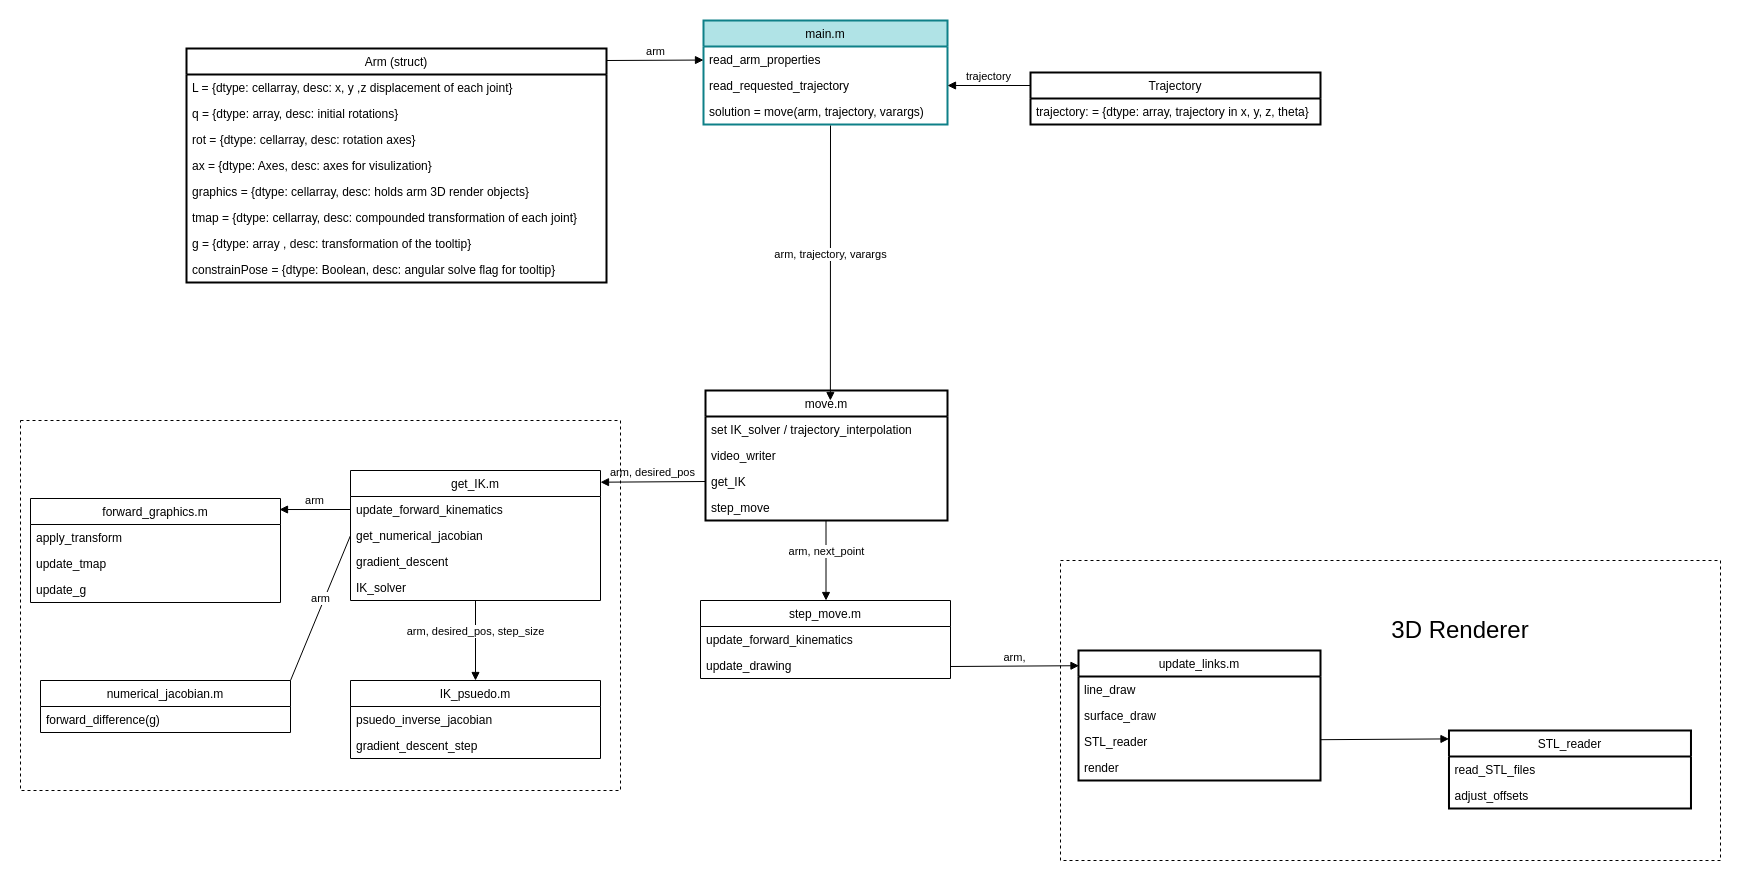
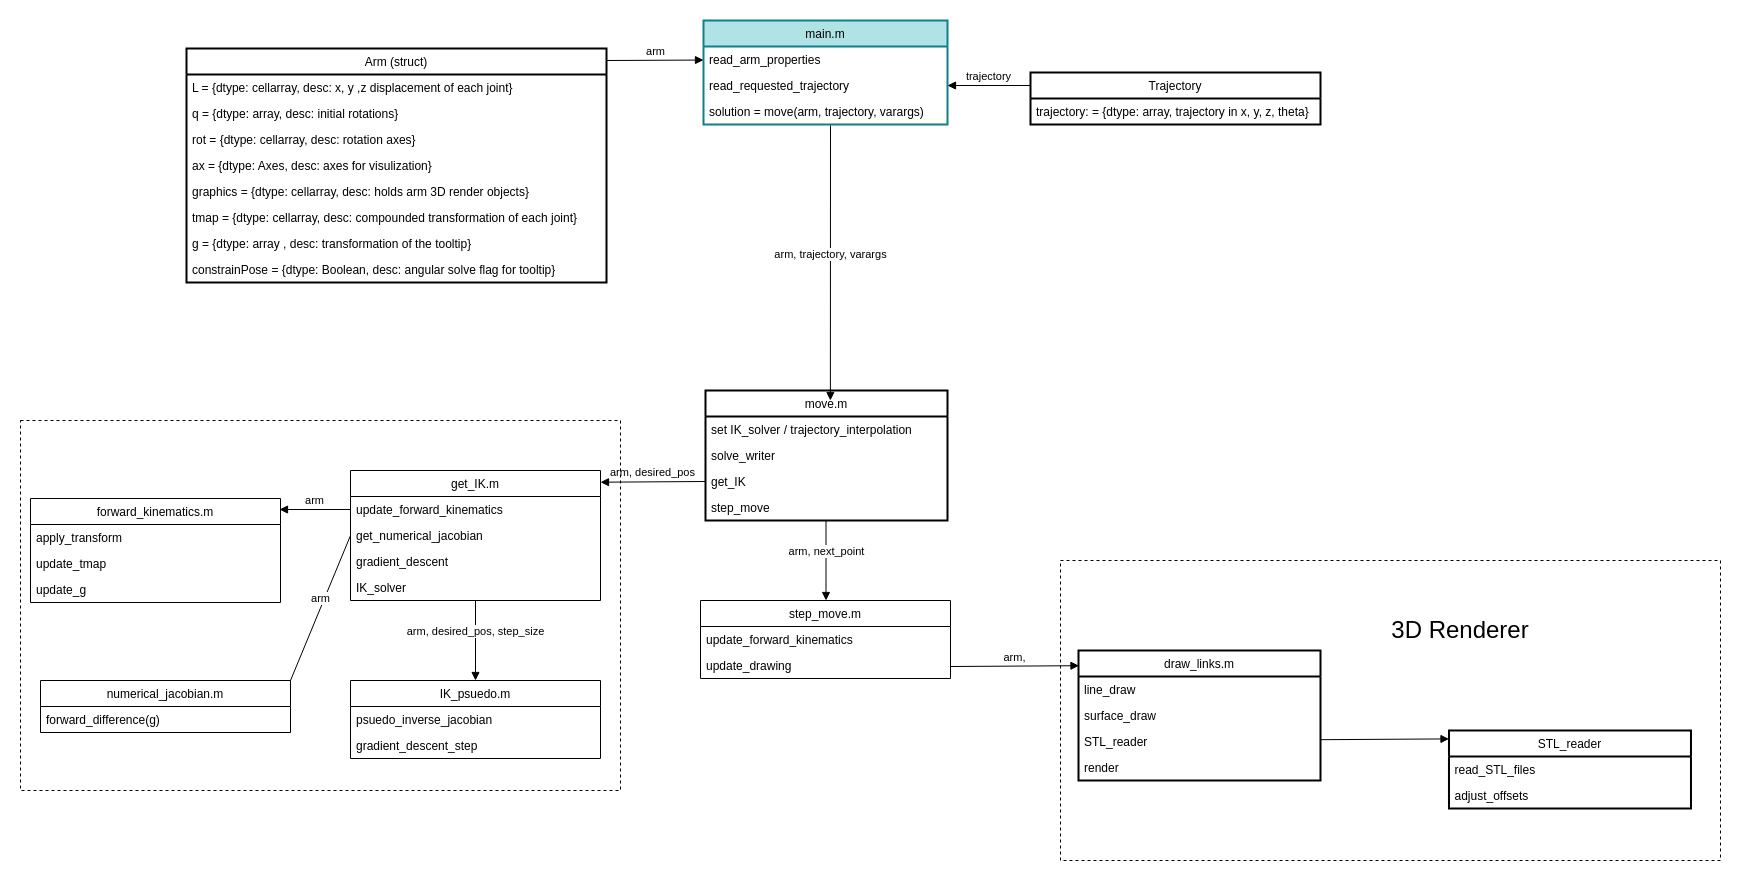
node "video_writer": label "video_writer" -> "solve_writer"
node "forward_graphics.m": label "forward_graphics.m" -> "forward_kinematics.m"
node "update_links.m": label "update_links.m" -> "draw_links.m"
